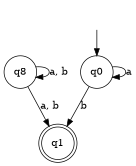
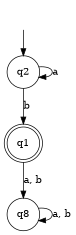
node "q0": label "q0" -> "q2"
edge "q8" -> "q1": reversed
